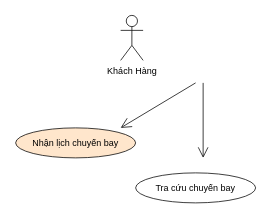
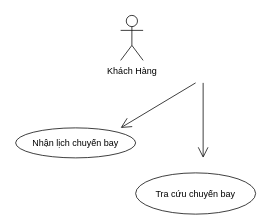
node "Nhận lịch chuyến bay": fillcolor #ffe6cc -> #ffffff
node "Tra cứu chuyến bay": size 120x30 -> 120x41
